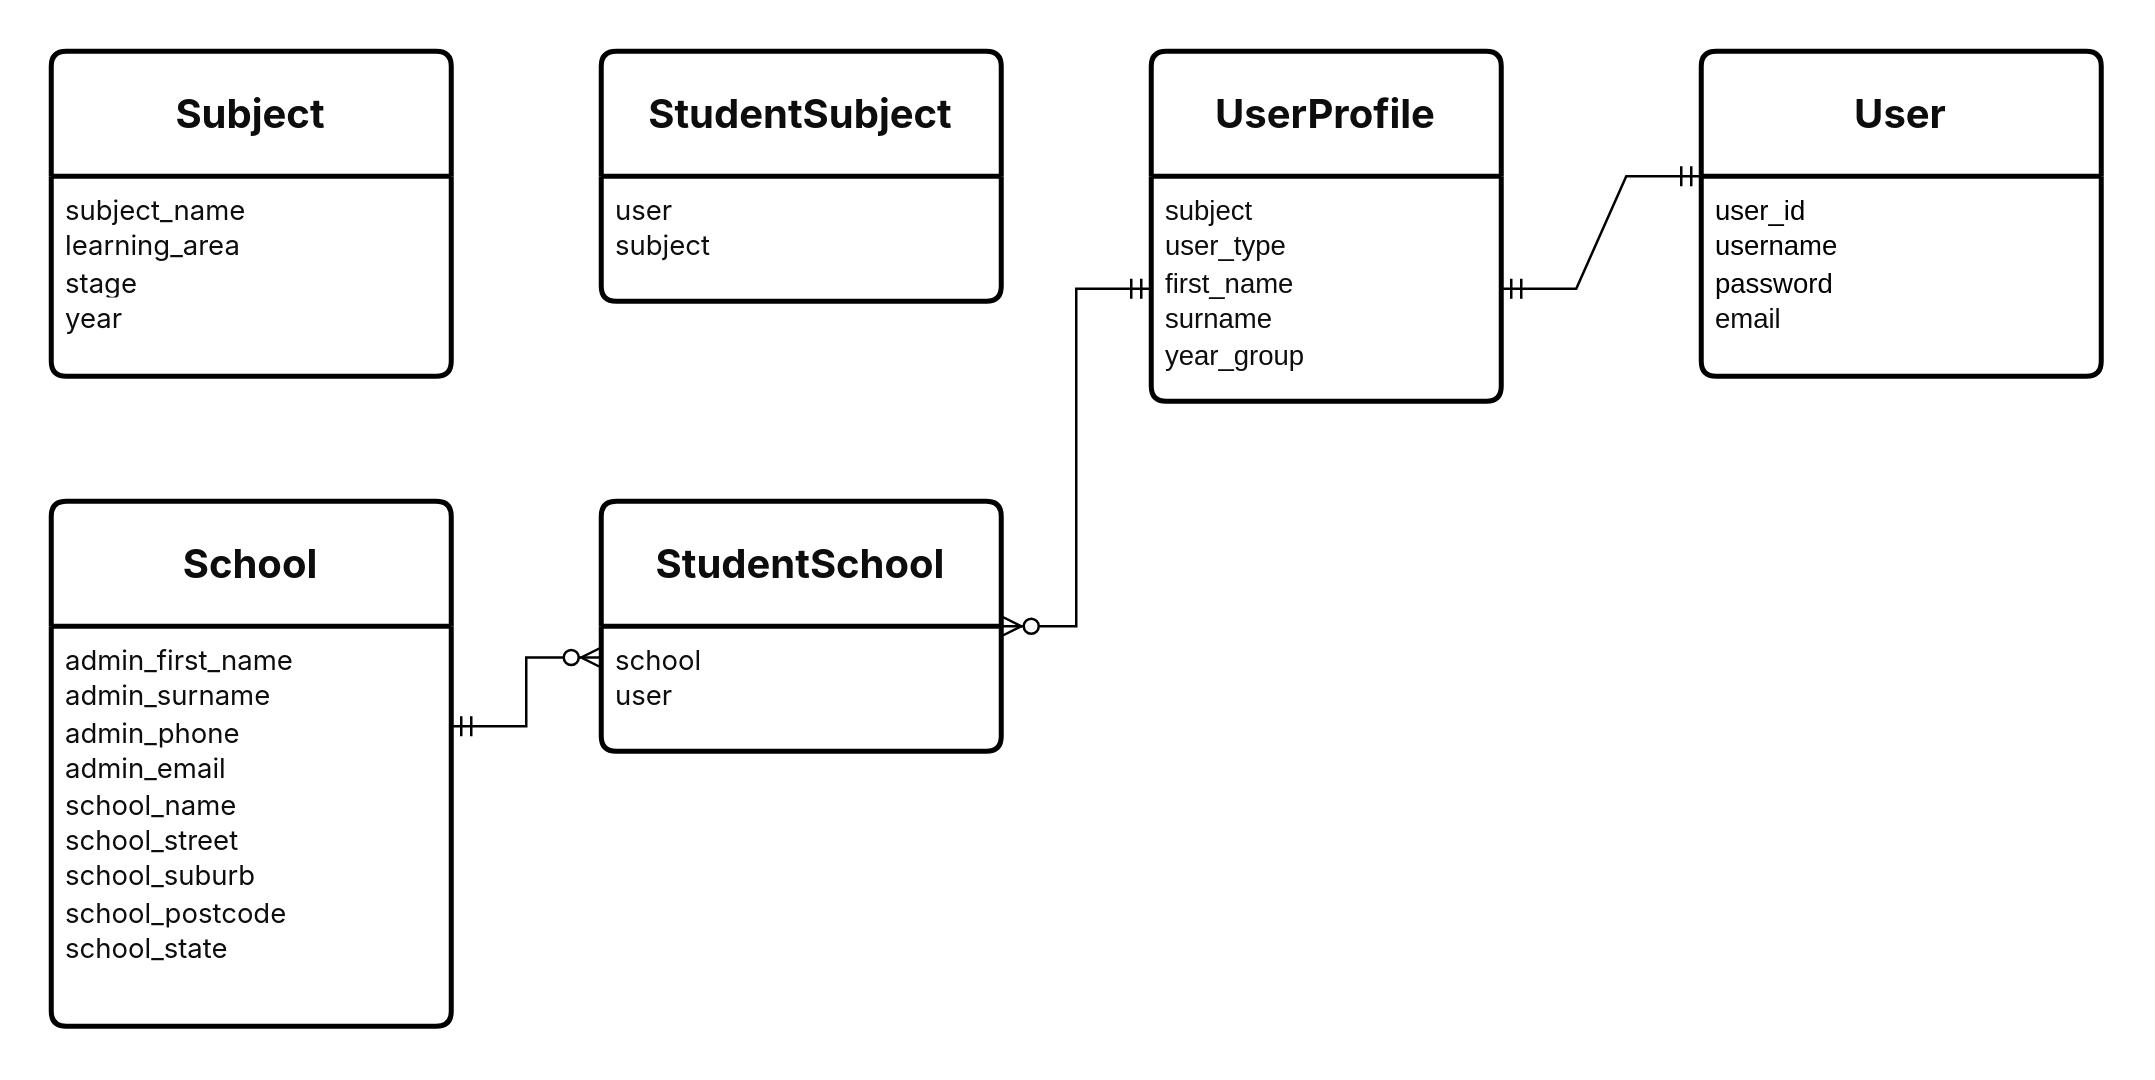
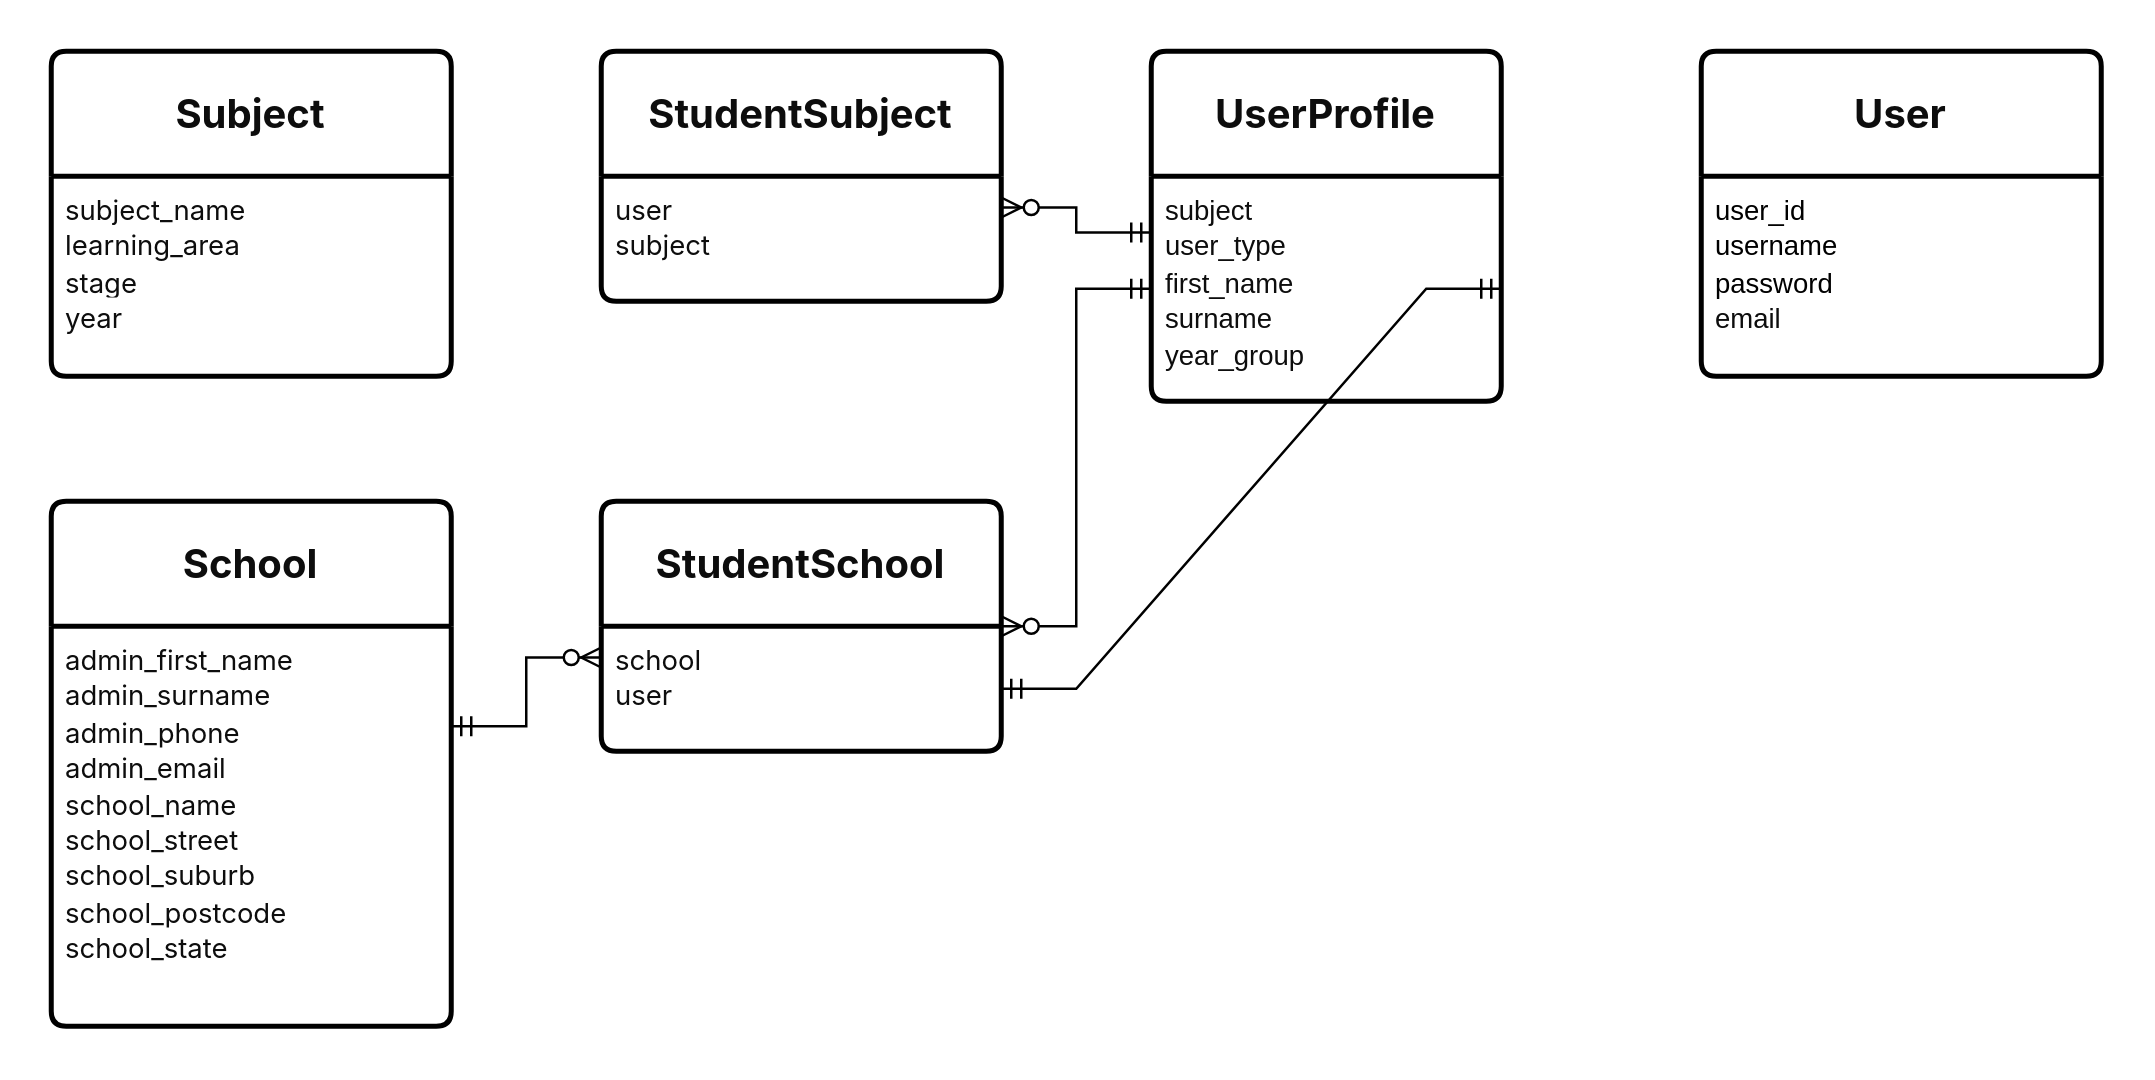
edge "user subject" -- "subject user_type first_name surname year_group": added
edge "user_id username password email" -- "subject user_type first_name surname year_group": now "school user" -- "subject user_type first_name surname year_group"
